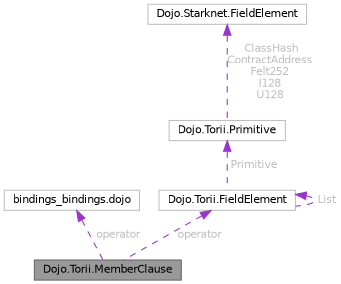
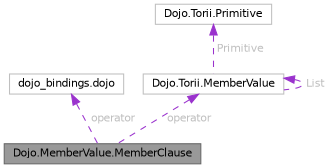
node "Dojo.Starknet.FieldElement": removed
node "bindings_bindings.dojo": label "bindings_bindings.dojo" -> "dojo_bindings.dojo"
node "Dojo.Torii.FieldElement": label "Dojo.Torii.FieldElement" -> "Dojo.Torii.MemberValue"
node "Dojo.Torii.MemberClause": label "Dojo.Torii.MemberClause" -> "Dojo.MemberValue.MemberClause"
